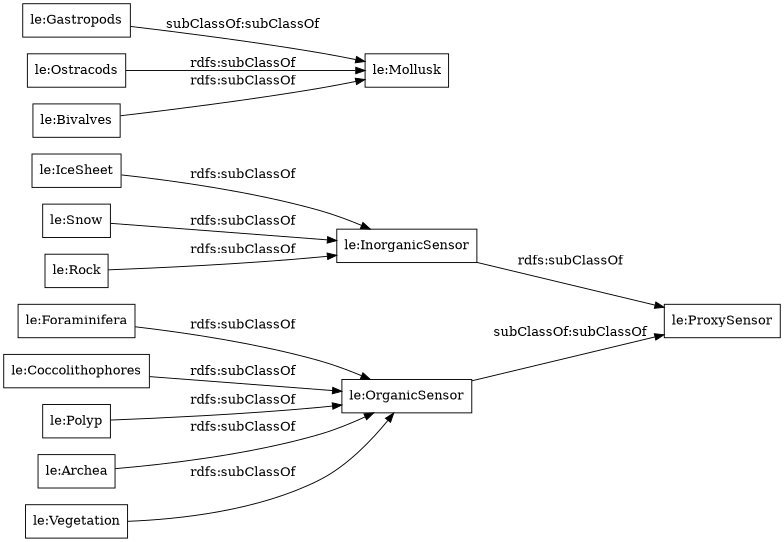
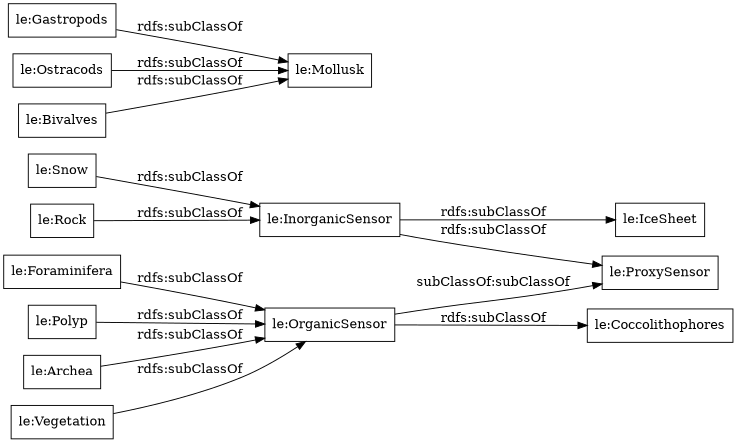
edge "le:Gastropods" -> "le:Mollusk": label "subClassOf:subClassOf" -> "rdfs:subClassOf"
edge "le:IceSheet" -> "le:InorganicSensor": reversed
edge "le:Coccolithophores" -> "le:OrganicSensor": reversed
